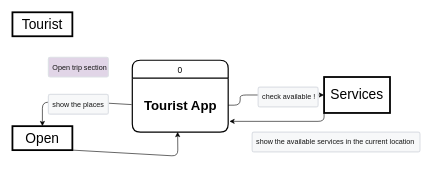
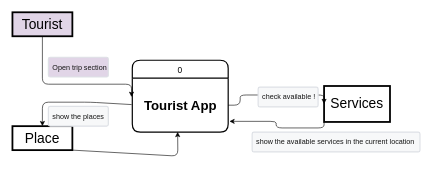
node "Tourist": fillcolor #ffffff -> #e1d5e7
edge "Tourist" -> "Tourist App": added
node "Services": moved (357, 95) -> (357, 104)
node "show the places": moved (78, 104) -> (78, 116)
node "Open": label "Open" -> "Place"
